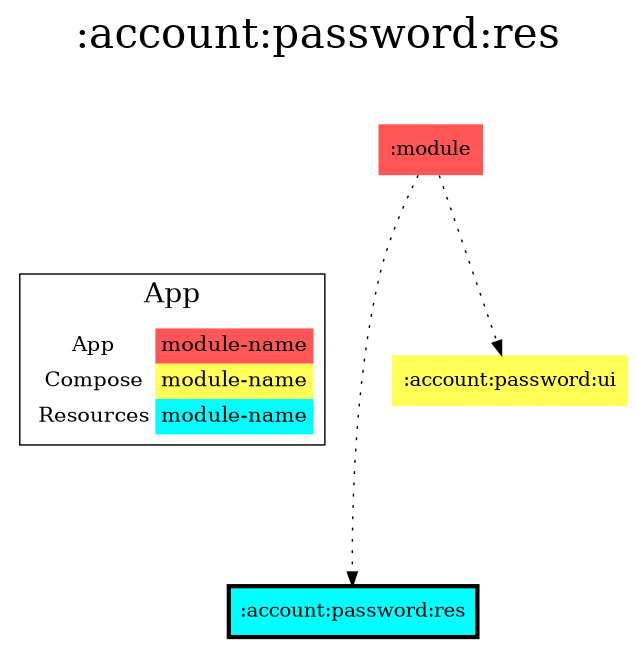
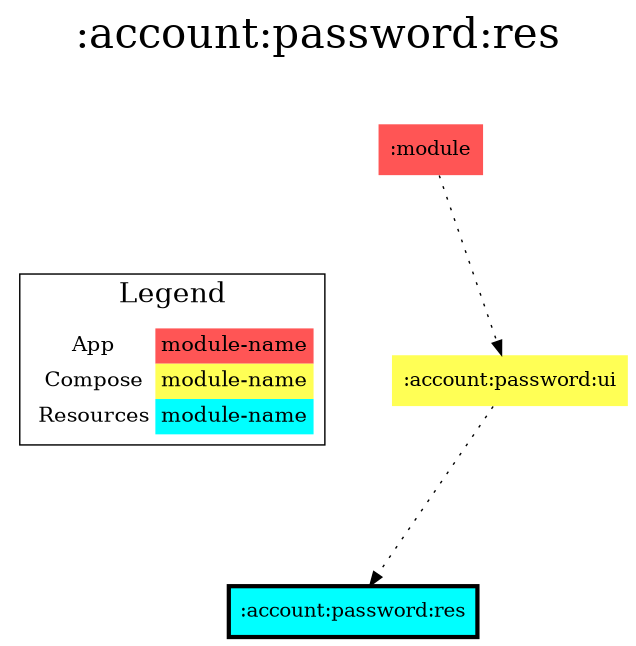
cluster "App": label "App" -> "Legend"
edge ":module" -> ":account:password:res": now ":account:password:ui" -> ":account:password:res"
